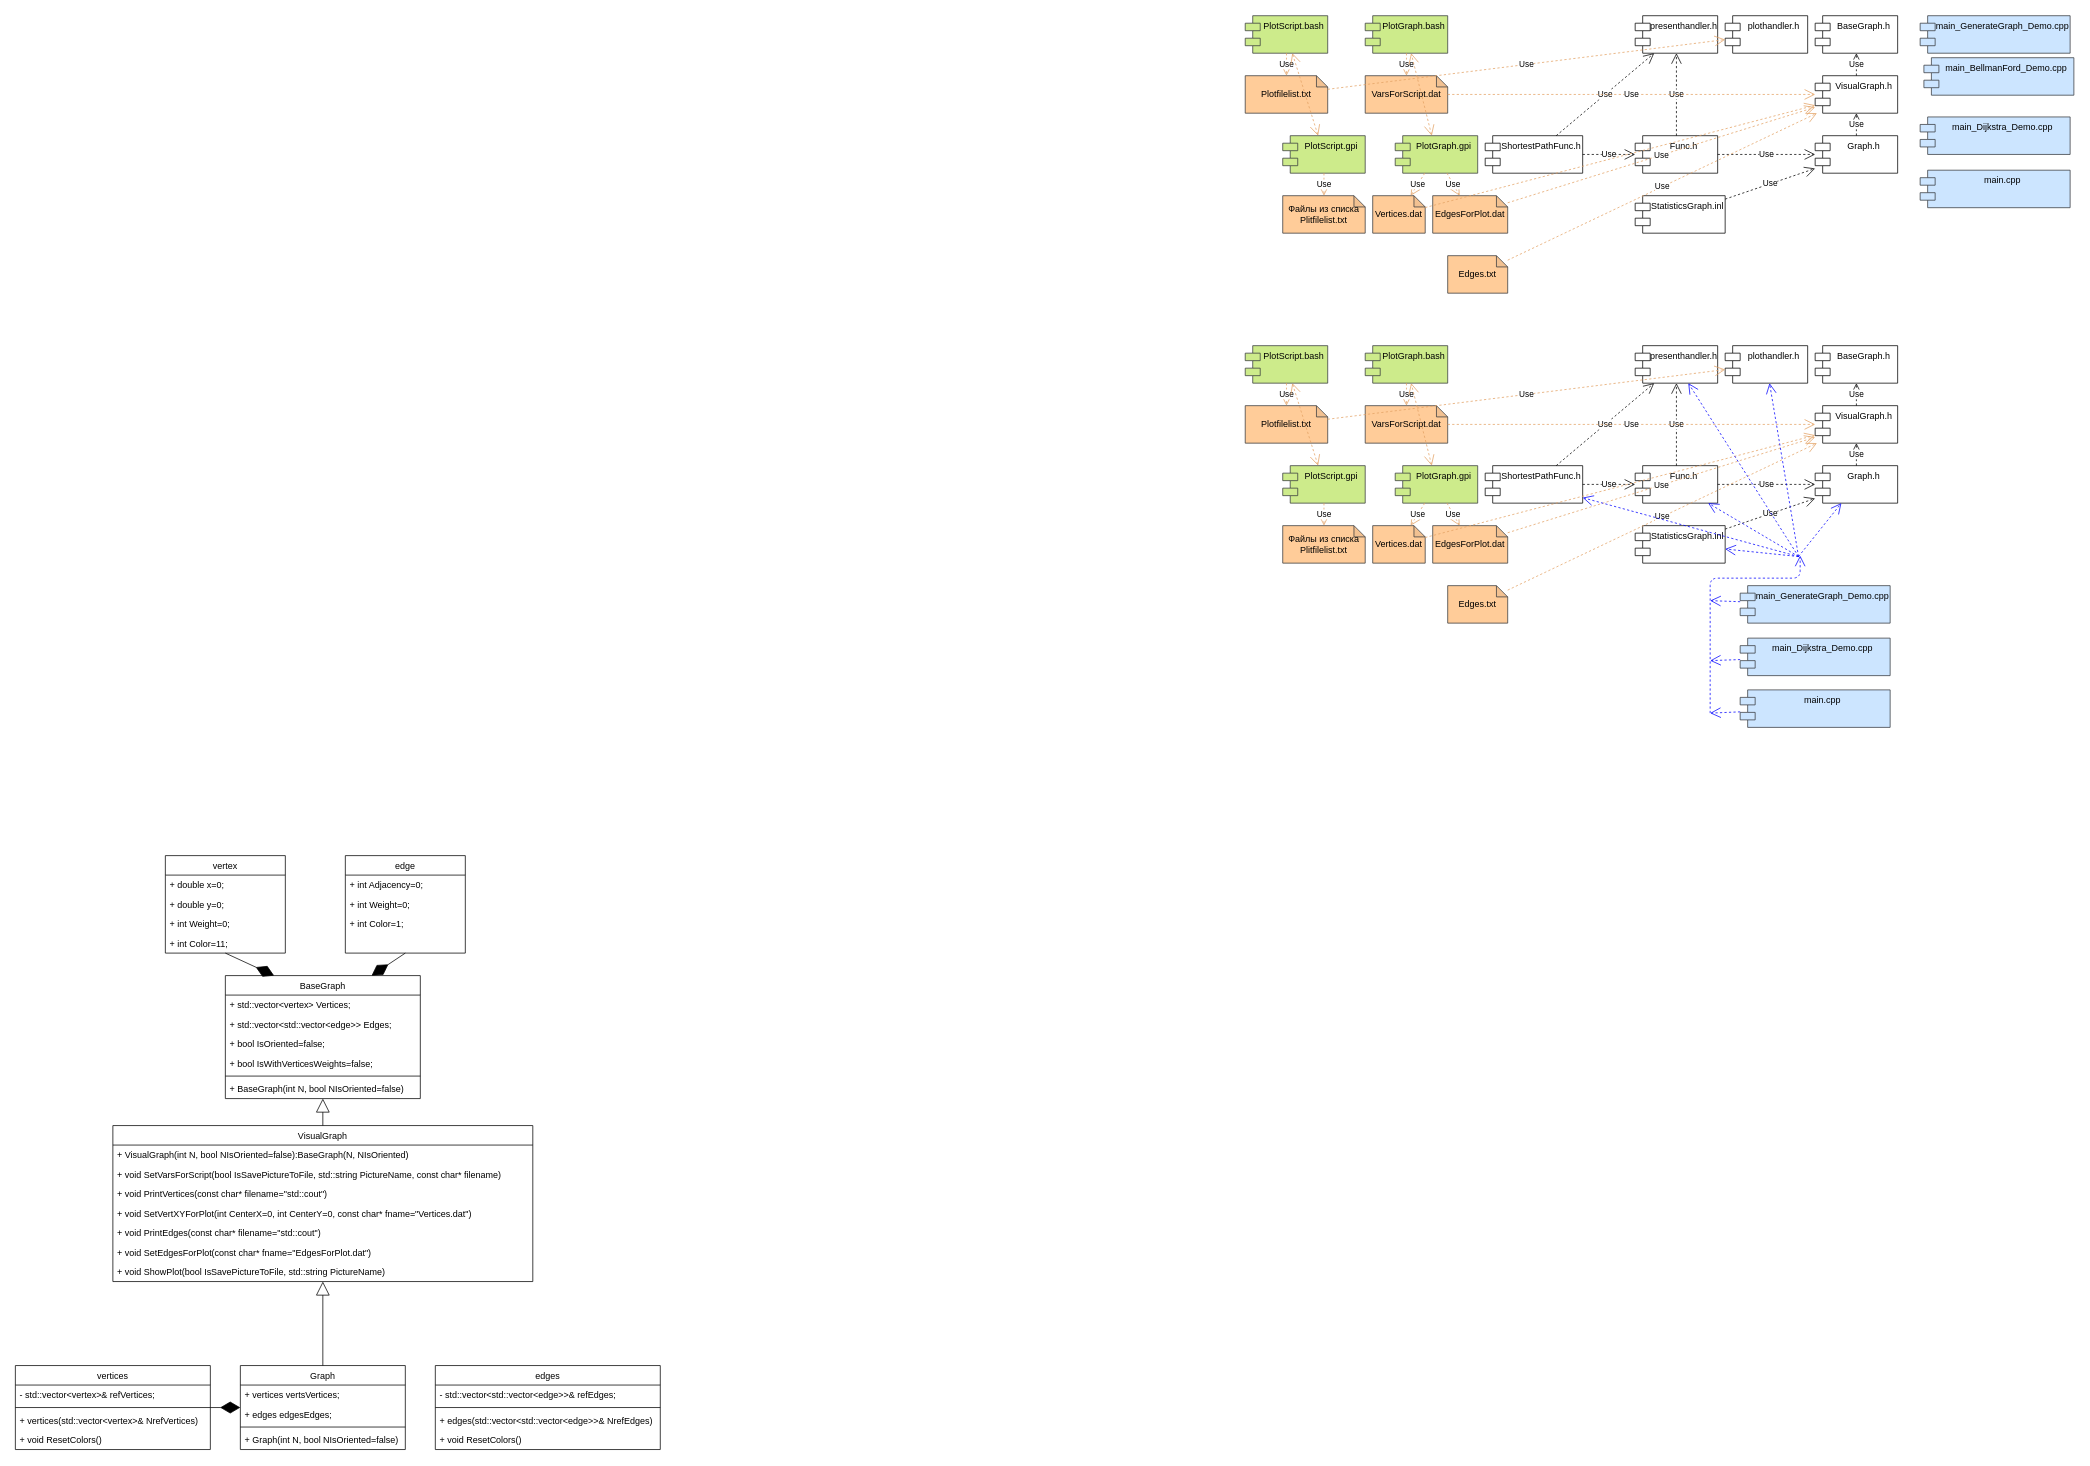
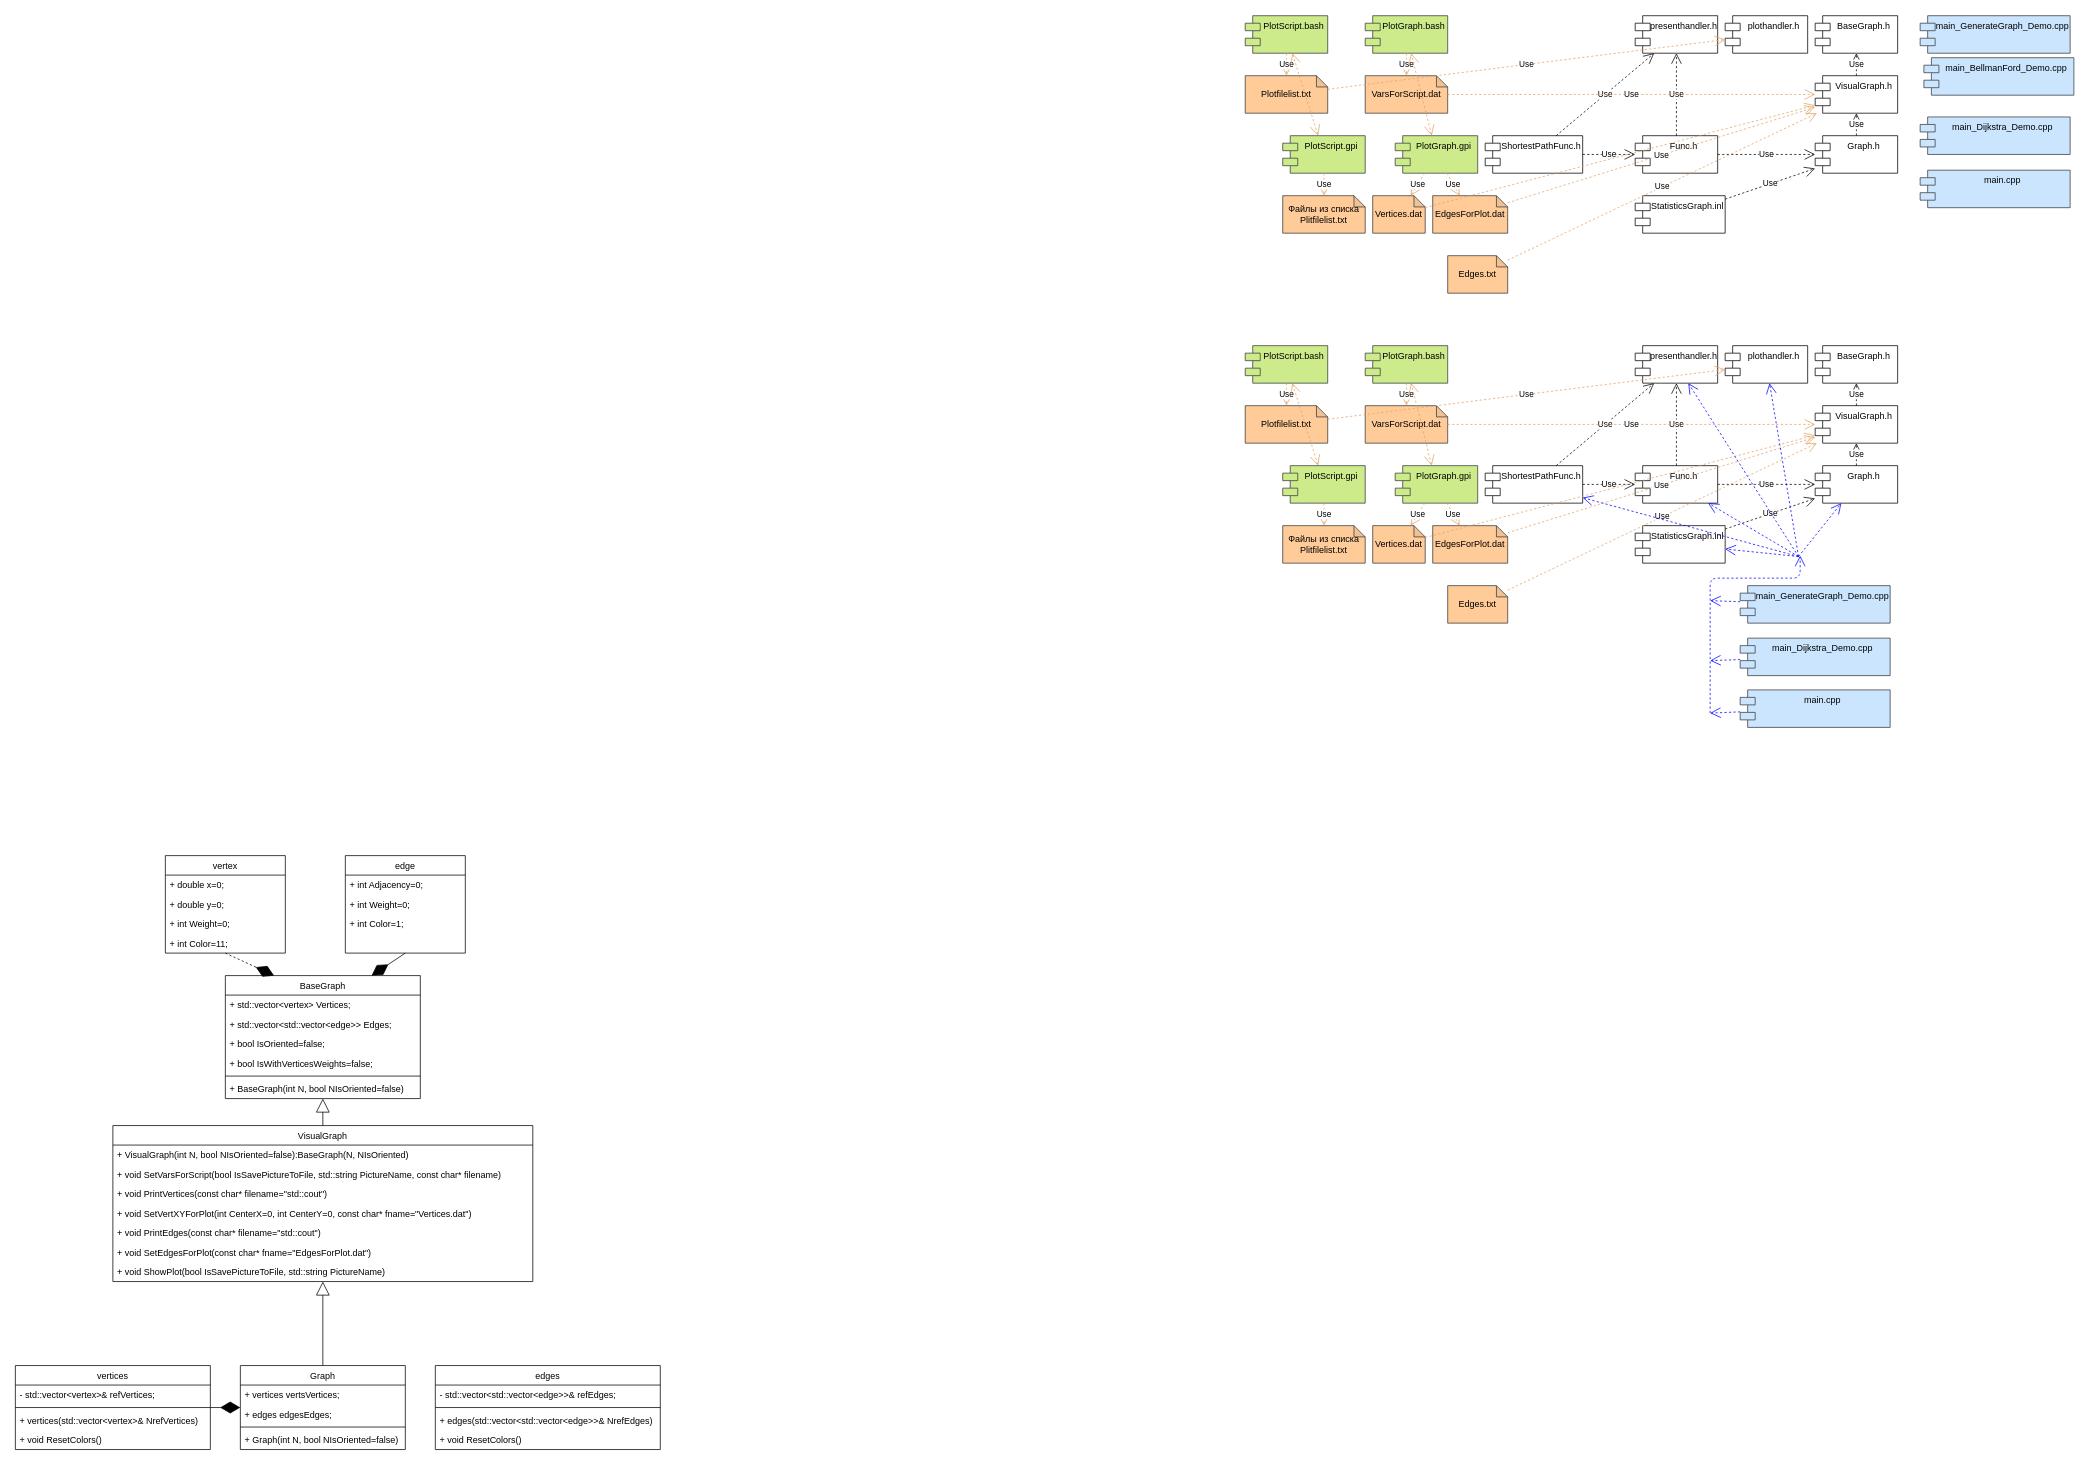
edge "vertex" -> "BaseGraph": style solid -> dashed
